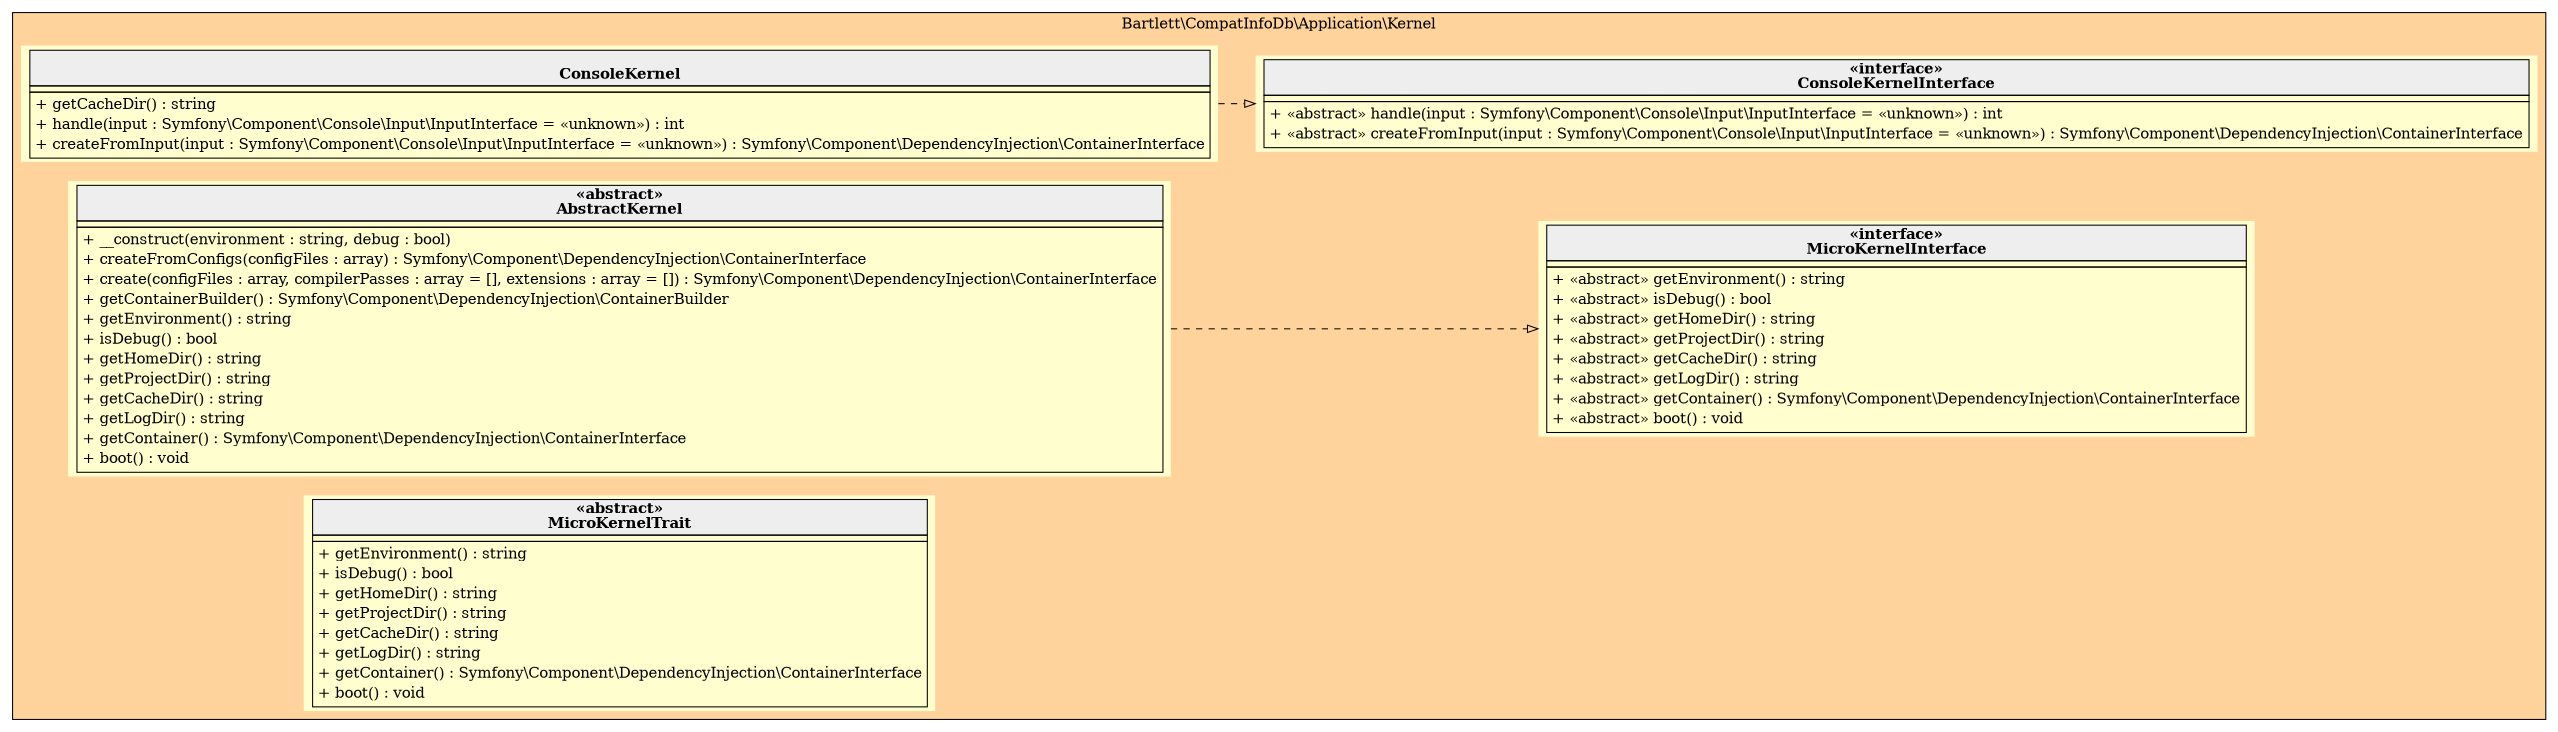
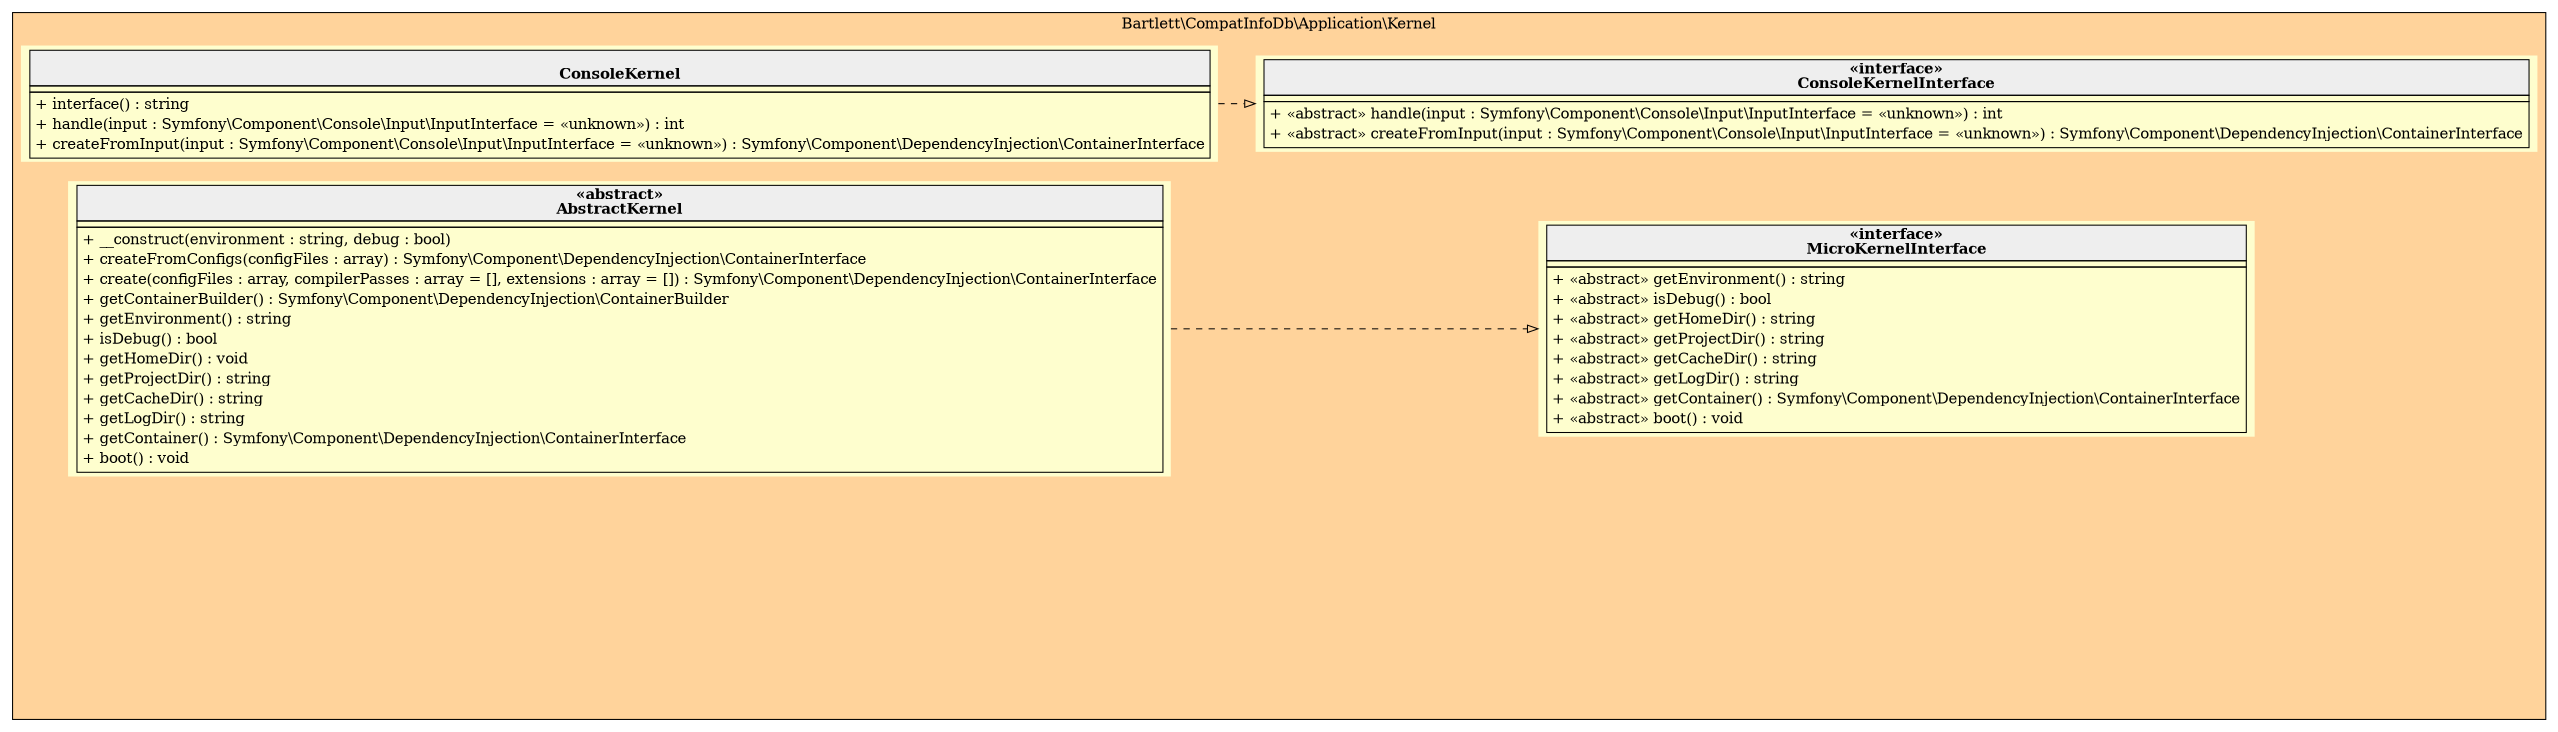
node "ConsoleKernel": text "+ getCacheDir() : string" -> "+ interface() : string"
node "AbstractKernel": text "+ getHomeDir() : string" -> "+ getHomeDir() : void"
node "MicroKernelTrait": removed
